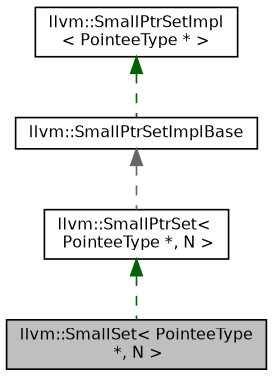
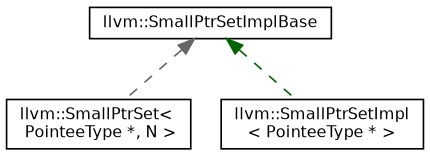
edge "llvm::SmallPtrSetImplBase" -> "llvm::SmallPtrSetImpl < PointeeType * >": reversed
node "llvm::SmallSet< PointeeType *, N >": removed
